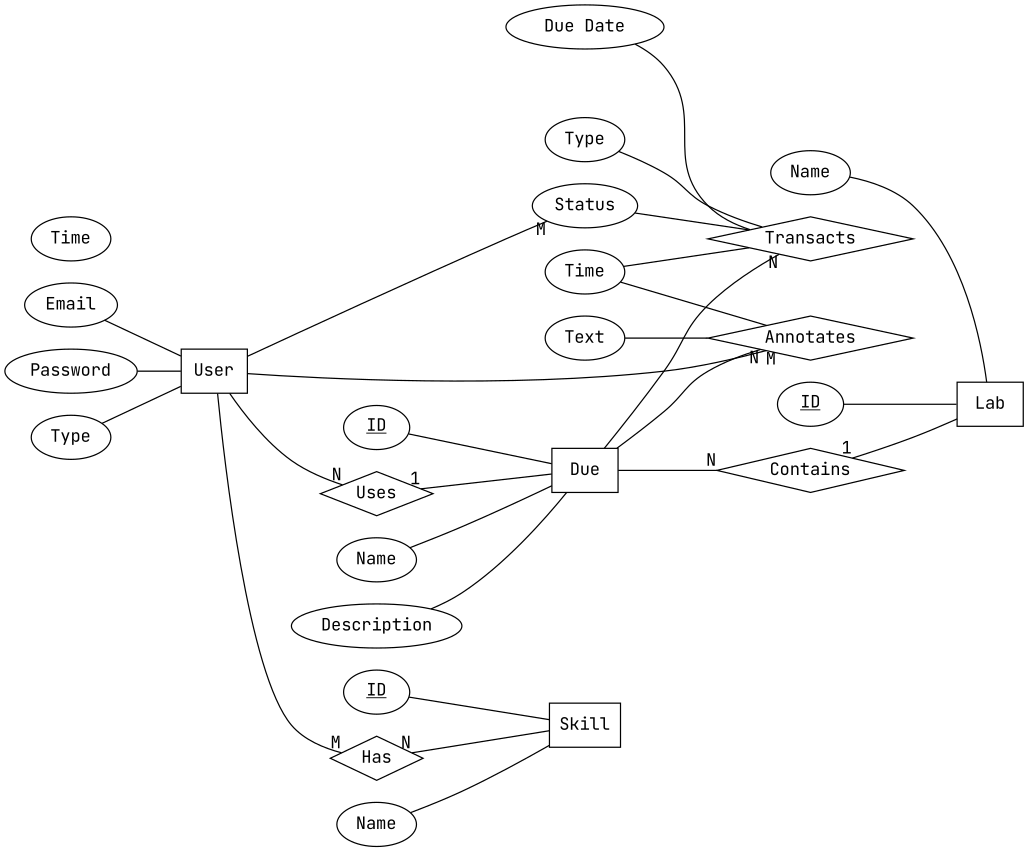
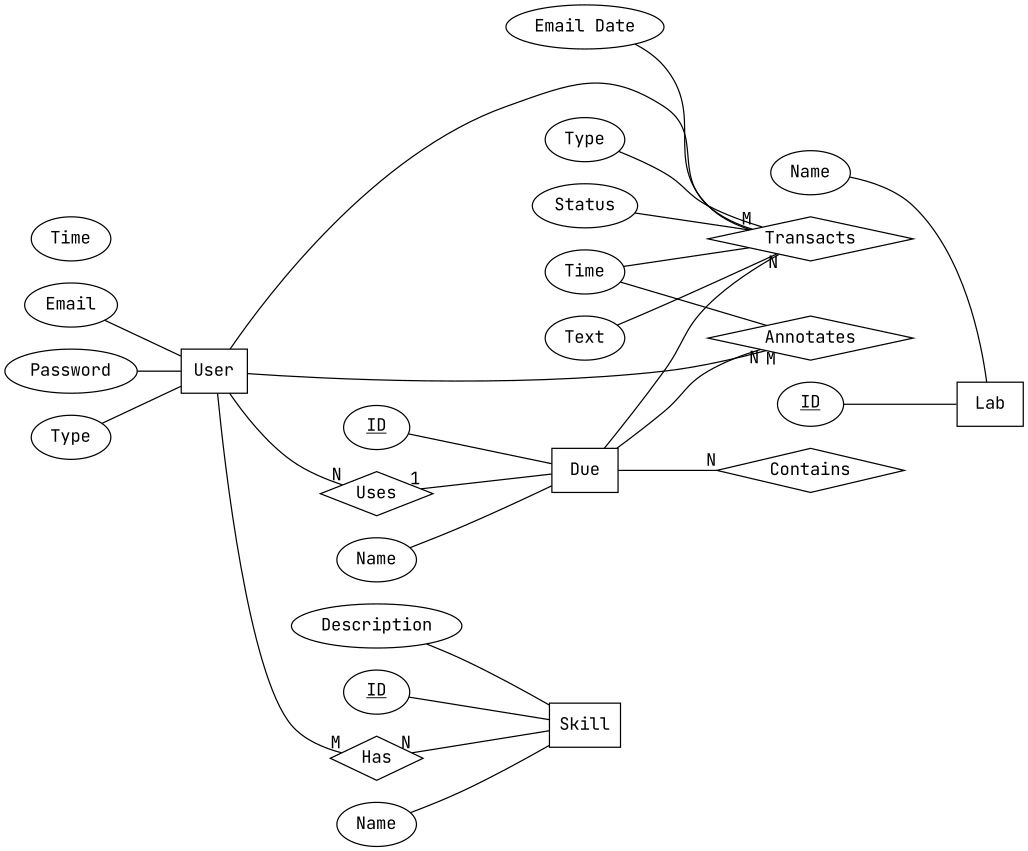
node "Due Date": label "Due Date" -> "Email Date"
edge "Status" -- "User": now "Transacts" -- "User"
edge "Text" -- "Annotates": now "Text" -- "Transacts"
edge "Lab" -- "Contains": removed
edge "Due" -- "Description": now "Skill" -- "Description"
